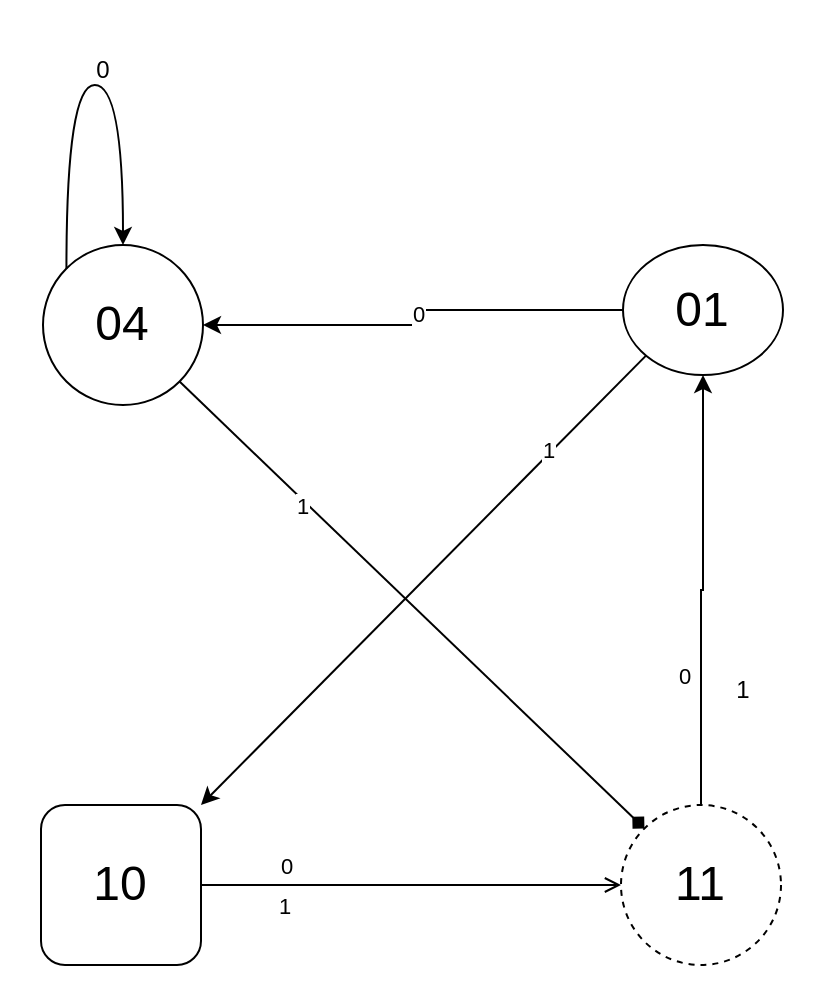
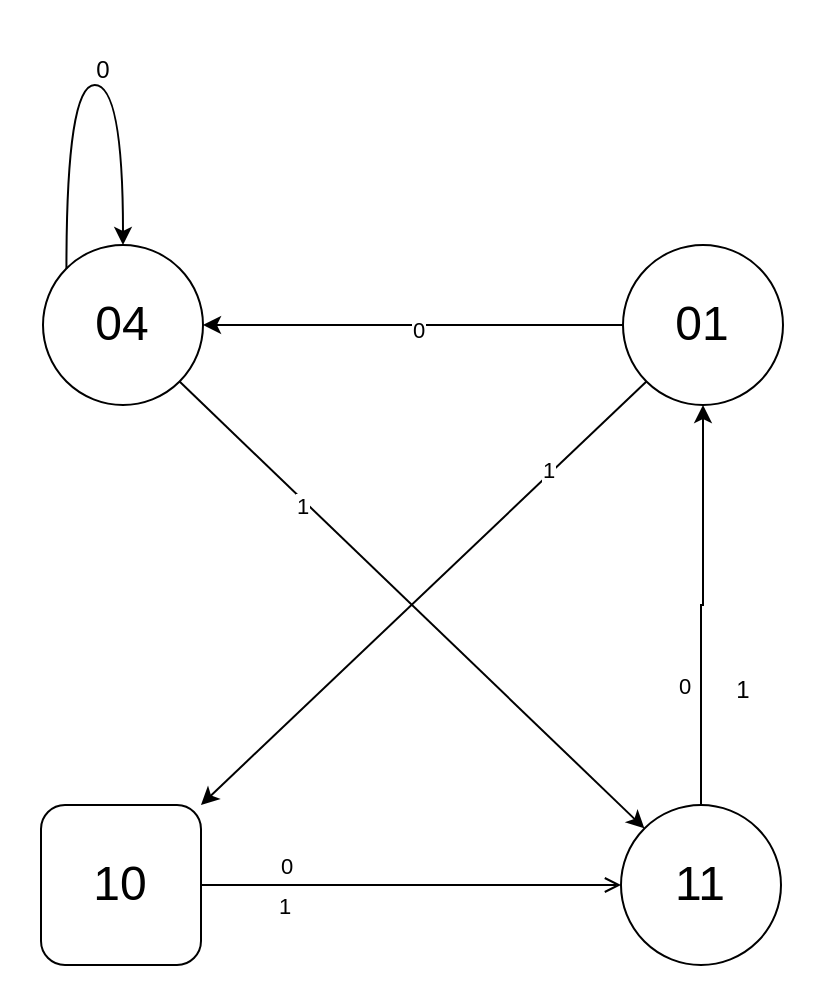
node "01": size 160x130 -> 160x160
edge "04" -> "11": arrowhead diamond -> classic
node "11": style dashed -> solid
